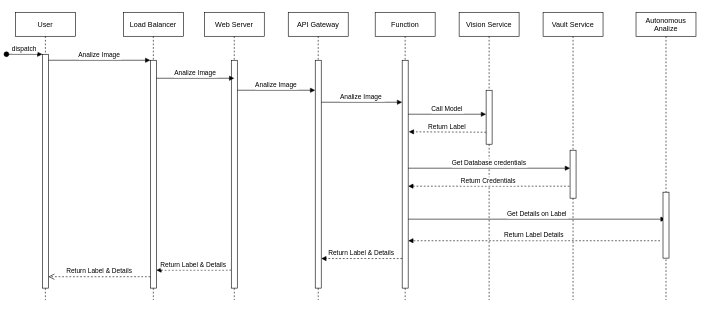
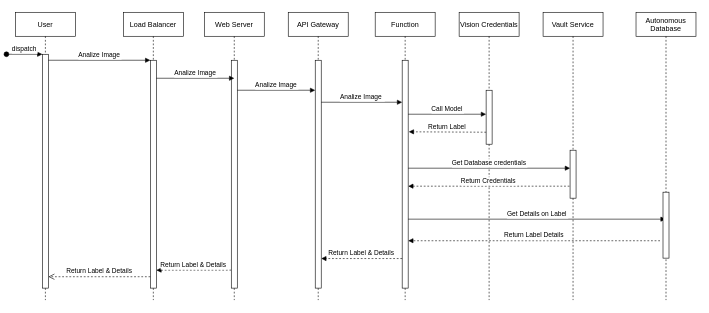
node "Autonomous Analize": label "Autonomous Analize" -> "Autonomous Database"
node "Vision Service": label "Vision Service" -> "Vision Credentials"
